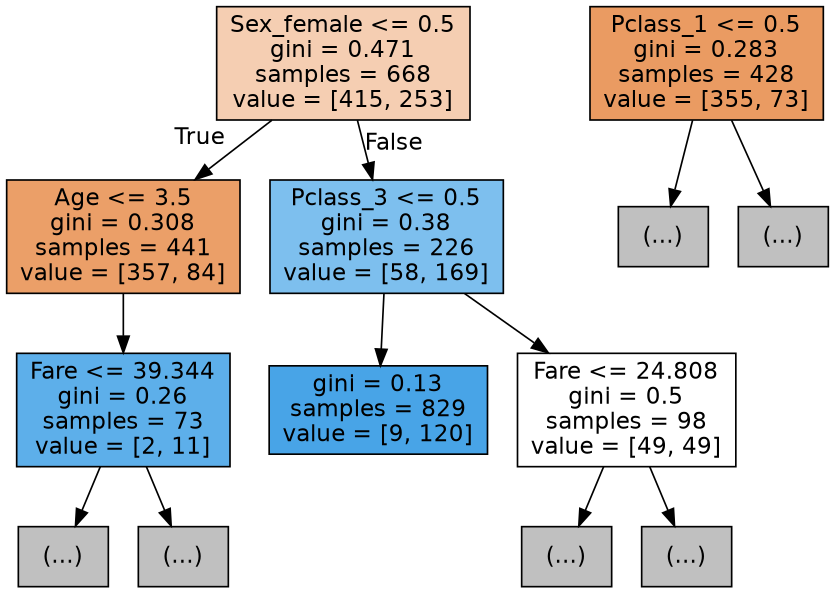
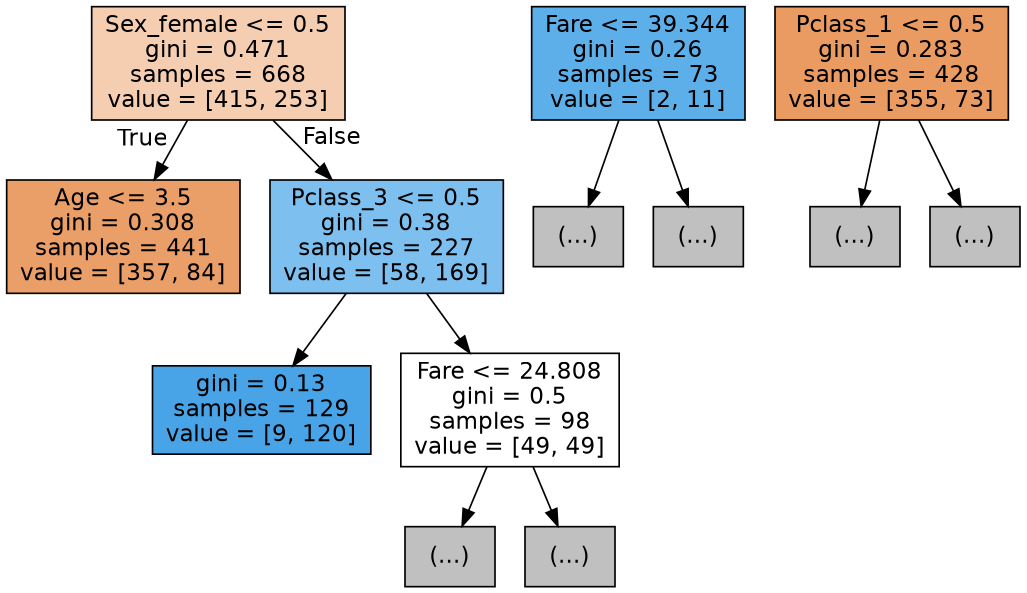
node "Pclass_3 <= 0.5 gini = 0.38 samples = 226 value = [58, 169]": label "Pclass_3 <= 0.5 gini = 0.38 samples = 226 value = [58, 169]" -> "Pclass_3 <= 0.5 gini = 0.38 samples = 227 value = [58, 169]"
edge "Age <= 3.5 gini = 0.308 samples = 441 value = [357, 84]" -> "Fare <= 39.344 gini = 0.26 samples = 73 value = [2, 11]": removed
node "gini = 0.13 samples = 829 value = [9, 120]": label "gini = 0.13 samples = 829 value = [9, 120]" -> "gini = 0.13 samples = 129 value = [9, 120]"
